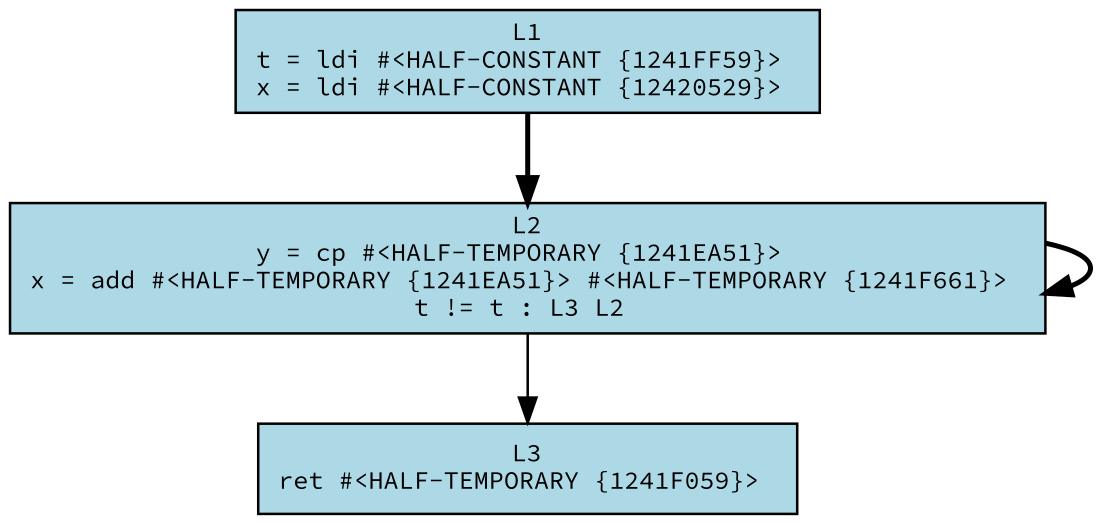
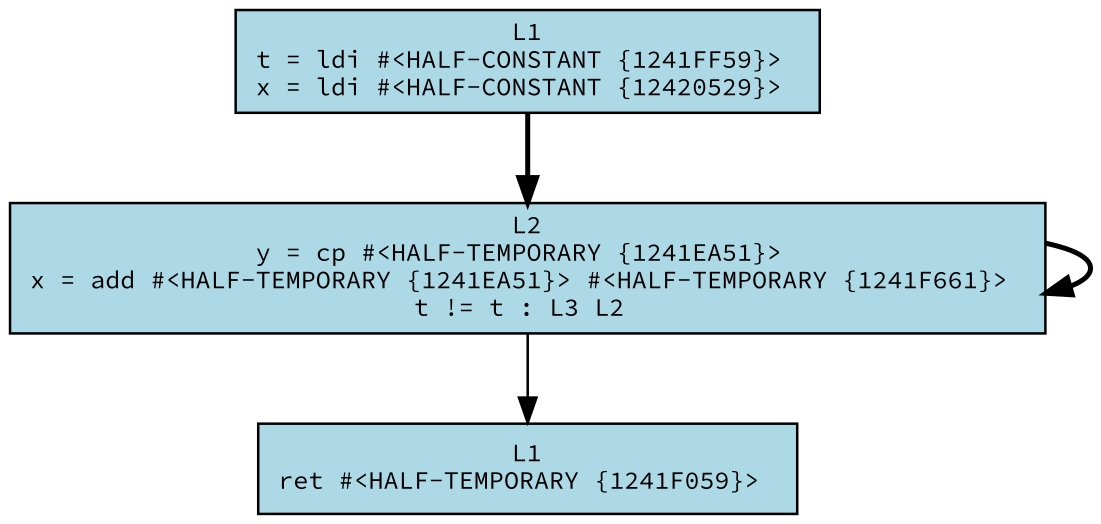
node "L3 ret #<HALF-TEMPORARY {1241F059}>": label "L3 ret #<HALF-TEMPORARY {1241F059}>" -> "L1 ret #<HALF-TEMPORARY {1241F059}>"
